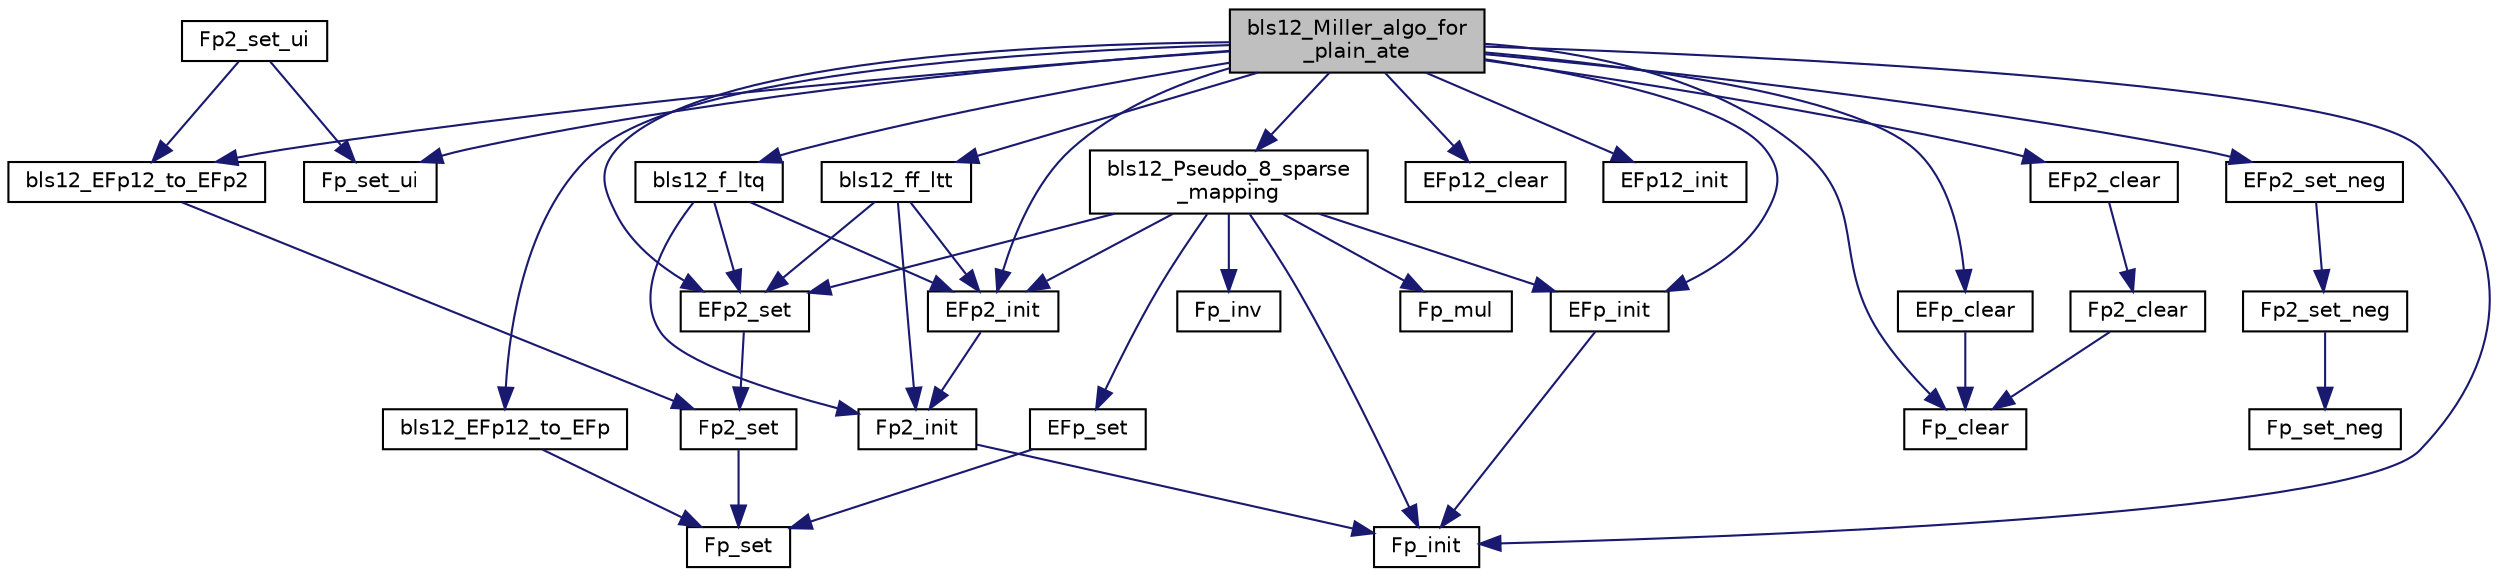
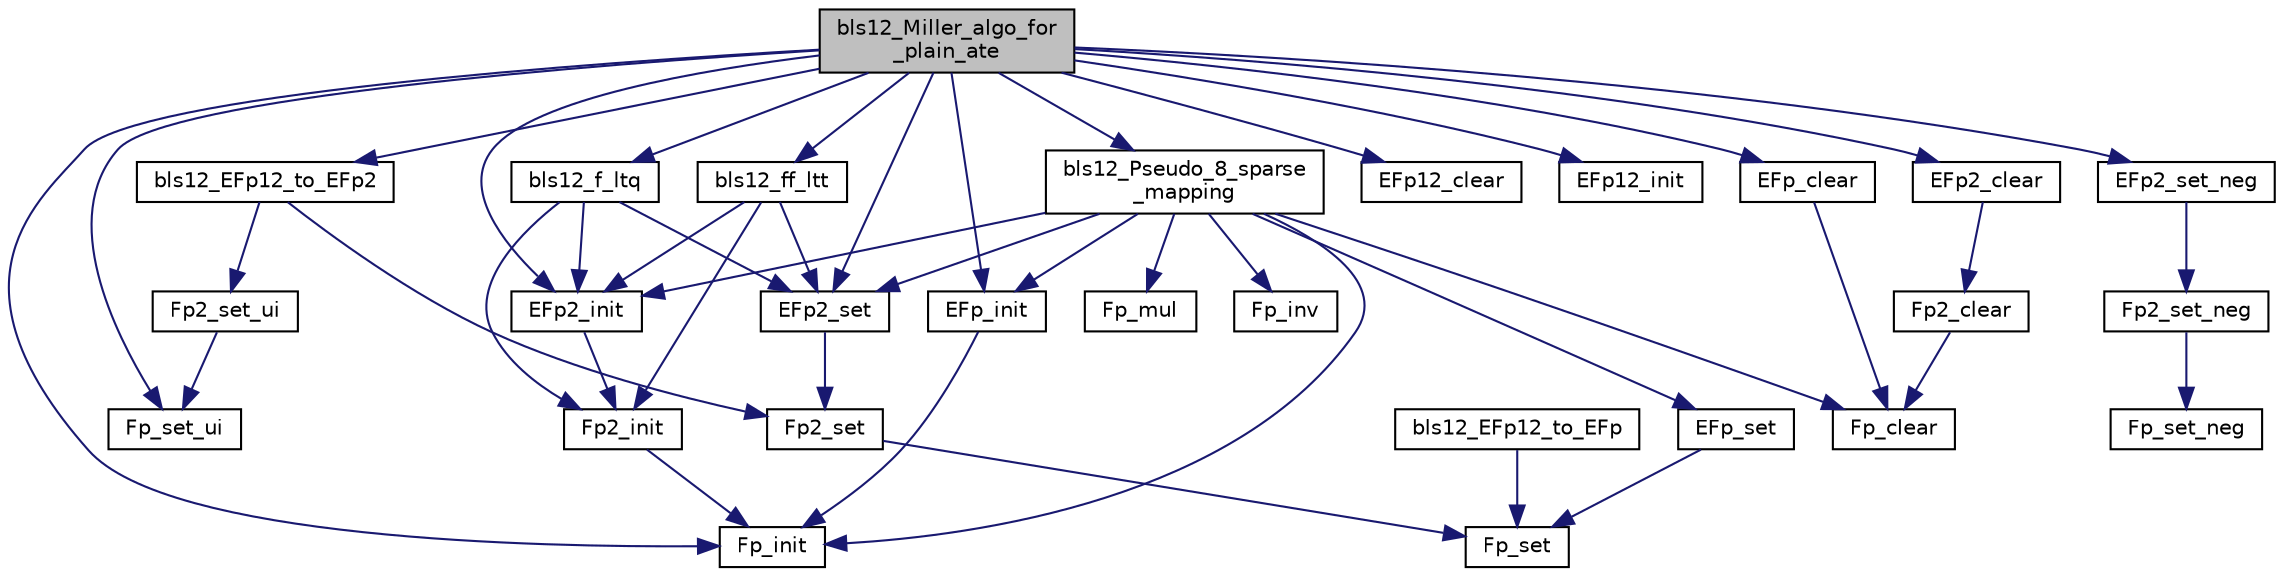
edge "Fp2_set_ui" -> "bls12_EFp12_to_EFp2": reversed
edge "bls12_Miller_algo_for _plain_ate" -> "Fp_clear": now "bls12_Pseudo_8_sparse _mapping" -> "Fp_clear"
edge "bls12_Miller_algo_for _plain_ate" -> "bls12_EFp12_to_EFp": removed
